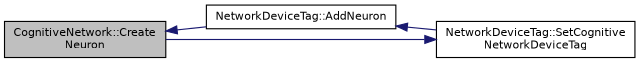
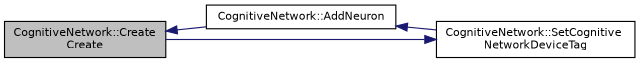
node "NetworkDeviceTag::AddNeuron": label "NetworkDeviceTag::AddNeuron" -> "CognitiveNetwork::AddNeuron"
node "CognitiveNetwork::Create Neuron": label "CognitiveNetwork::Create Neuron" -> "CognitiveNetwork::Create Create"
node "NetworkDeviceTag::SetCognitive NetworkDeviceTag": label "NetworkDeviceTag::SetCognitive NetworkDeviceTag" -> "CognitiveNetwork::SetCognitive NetworkDeviceTag"
